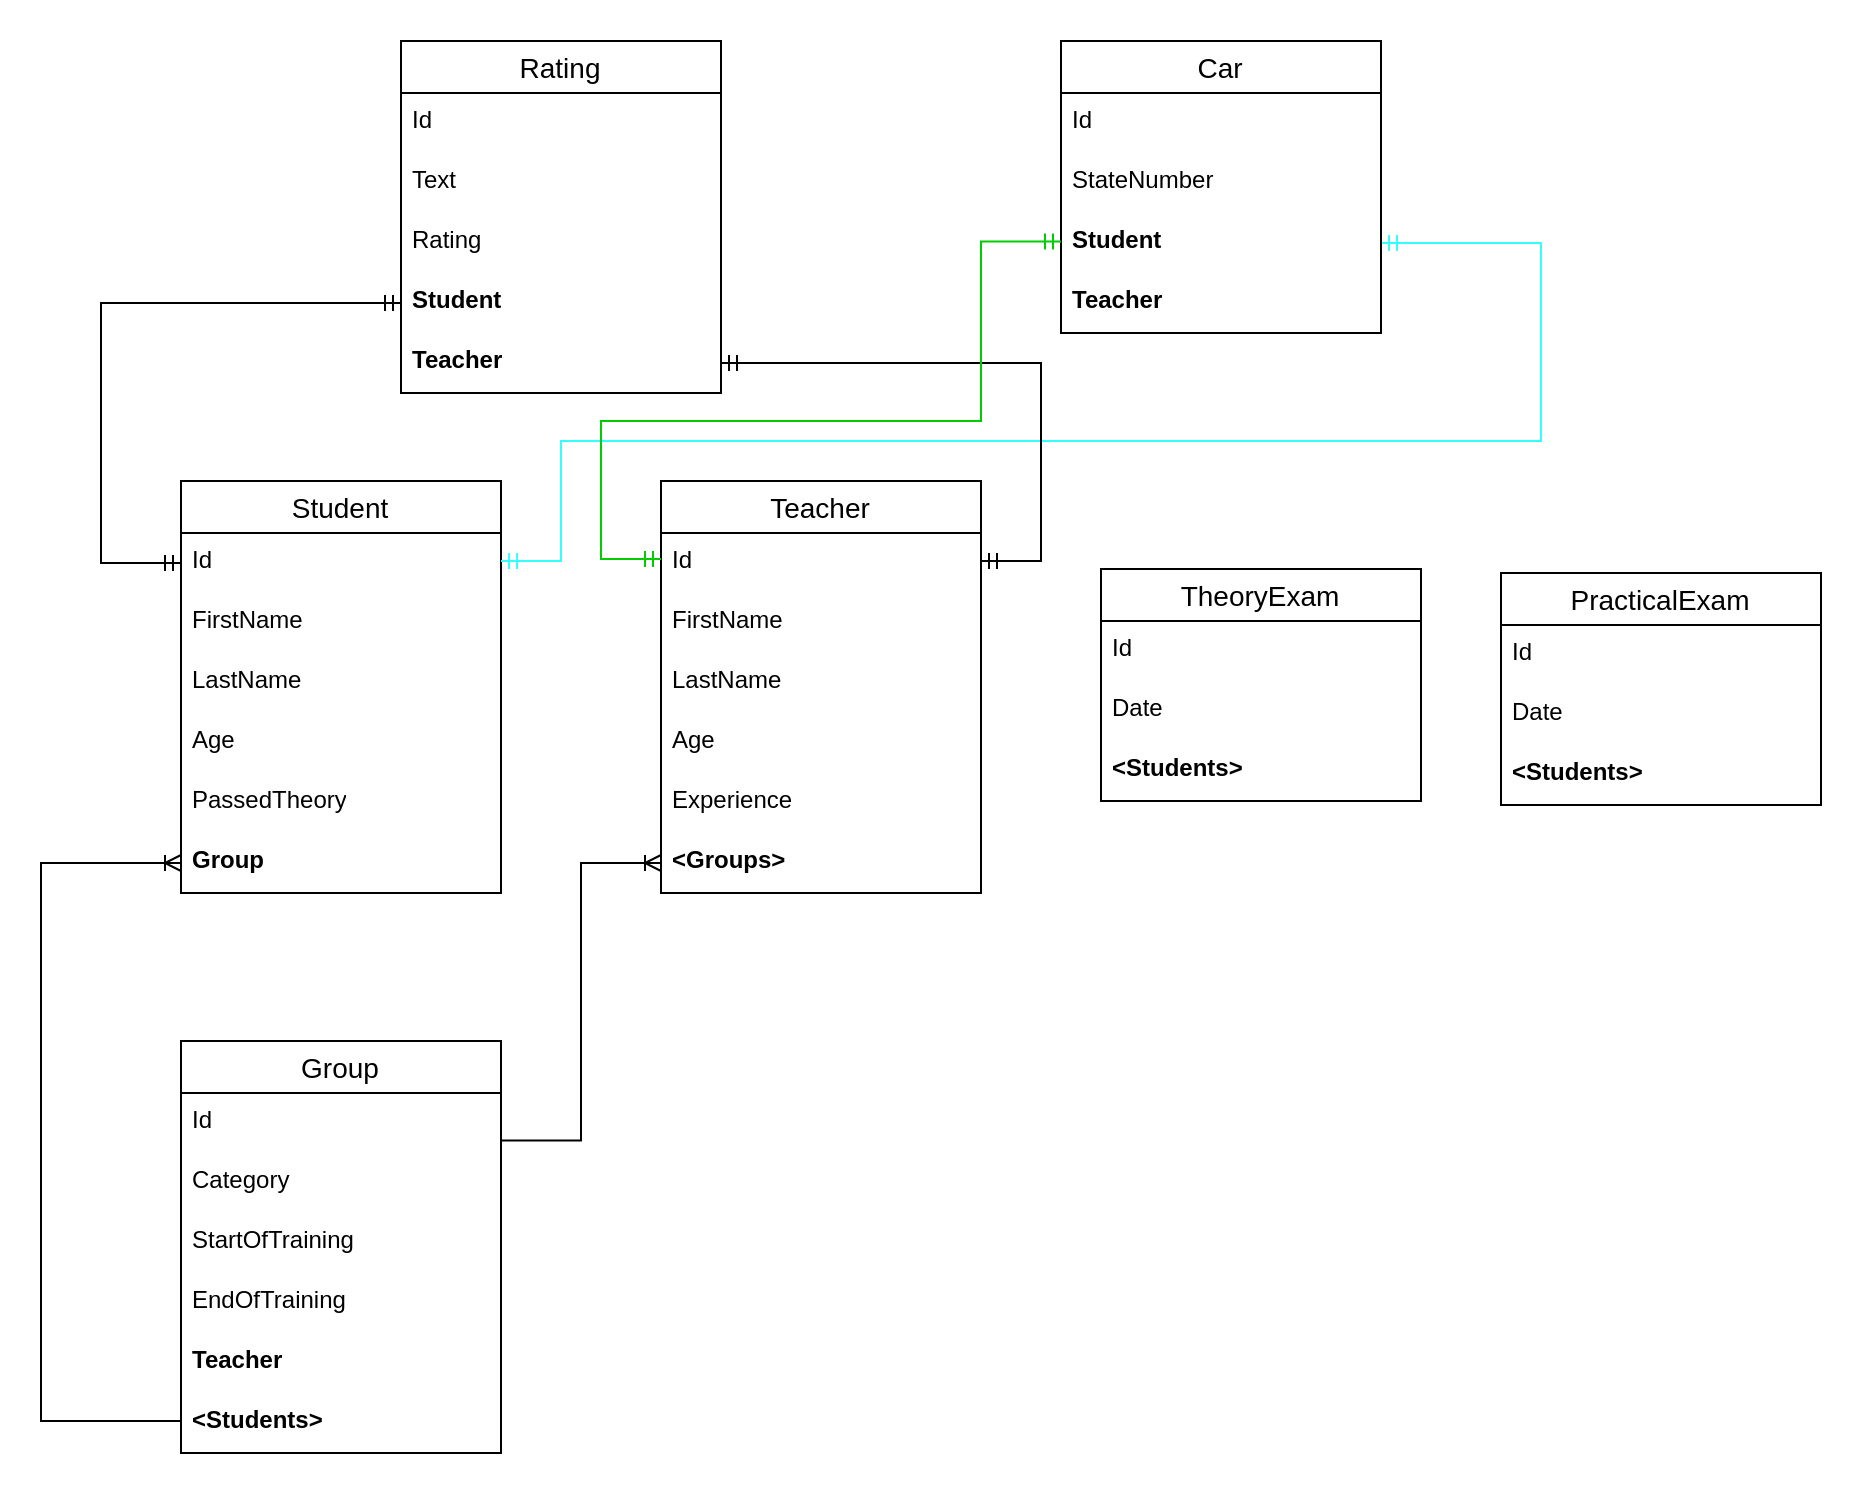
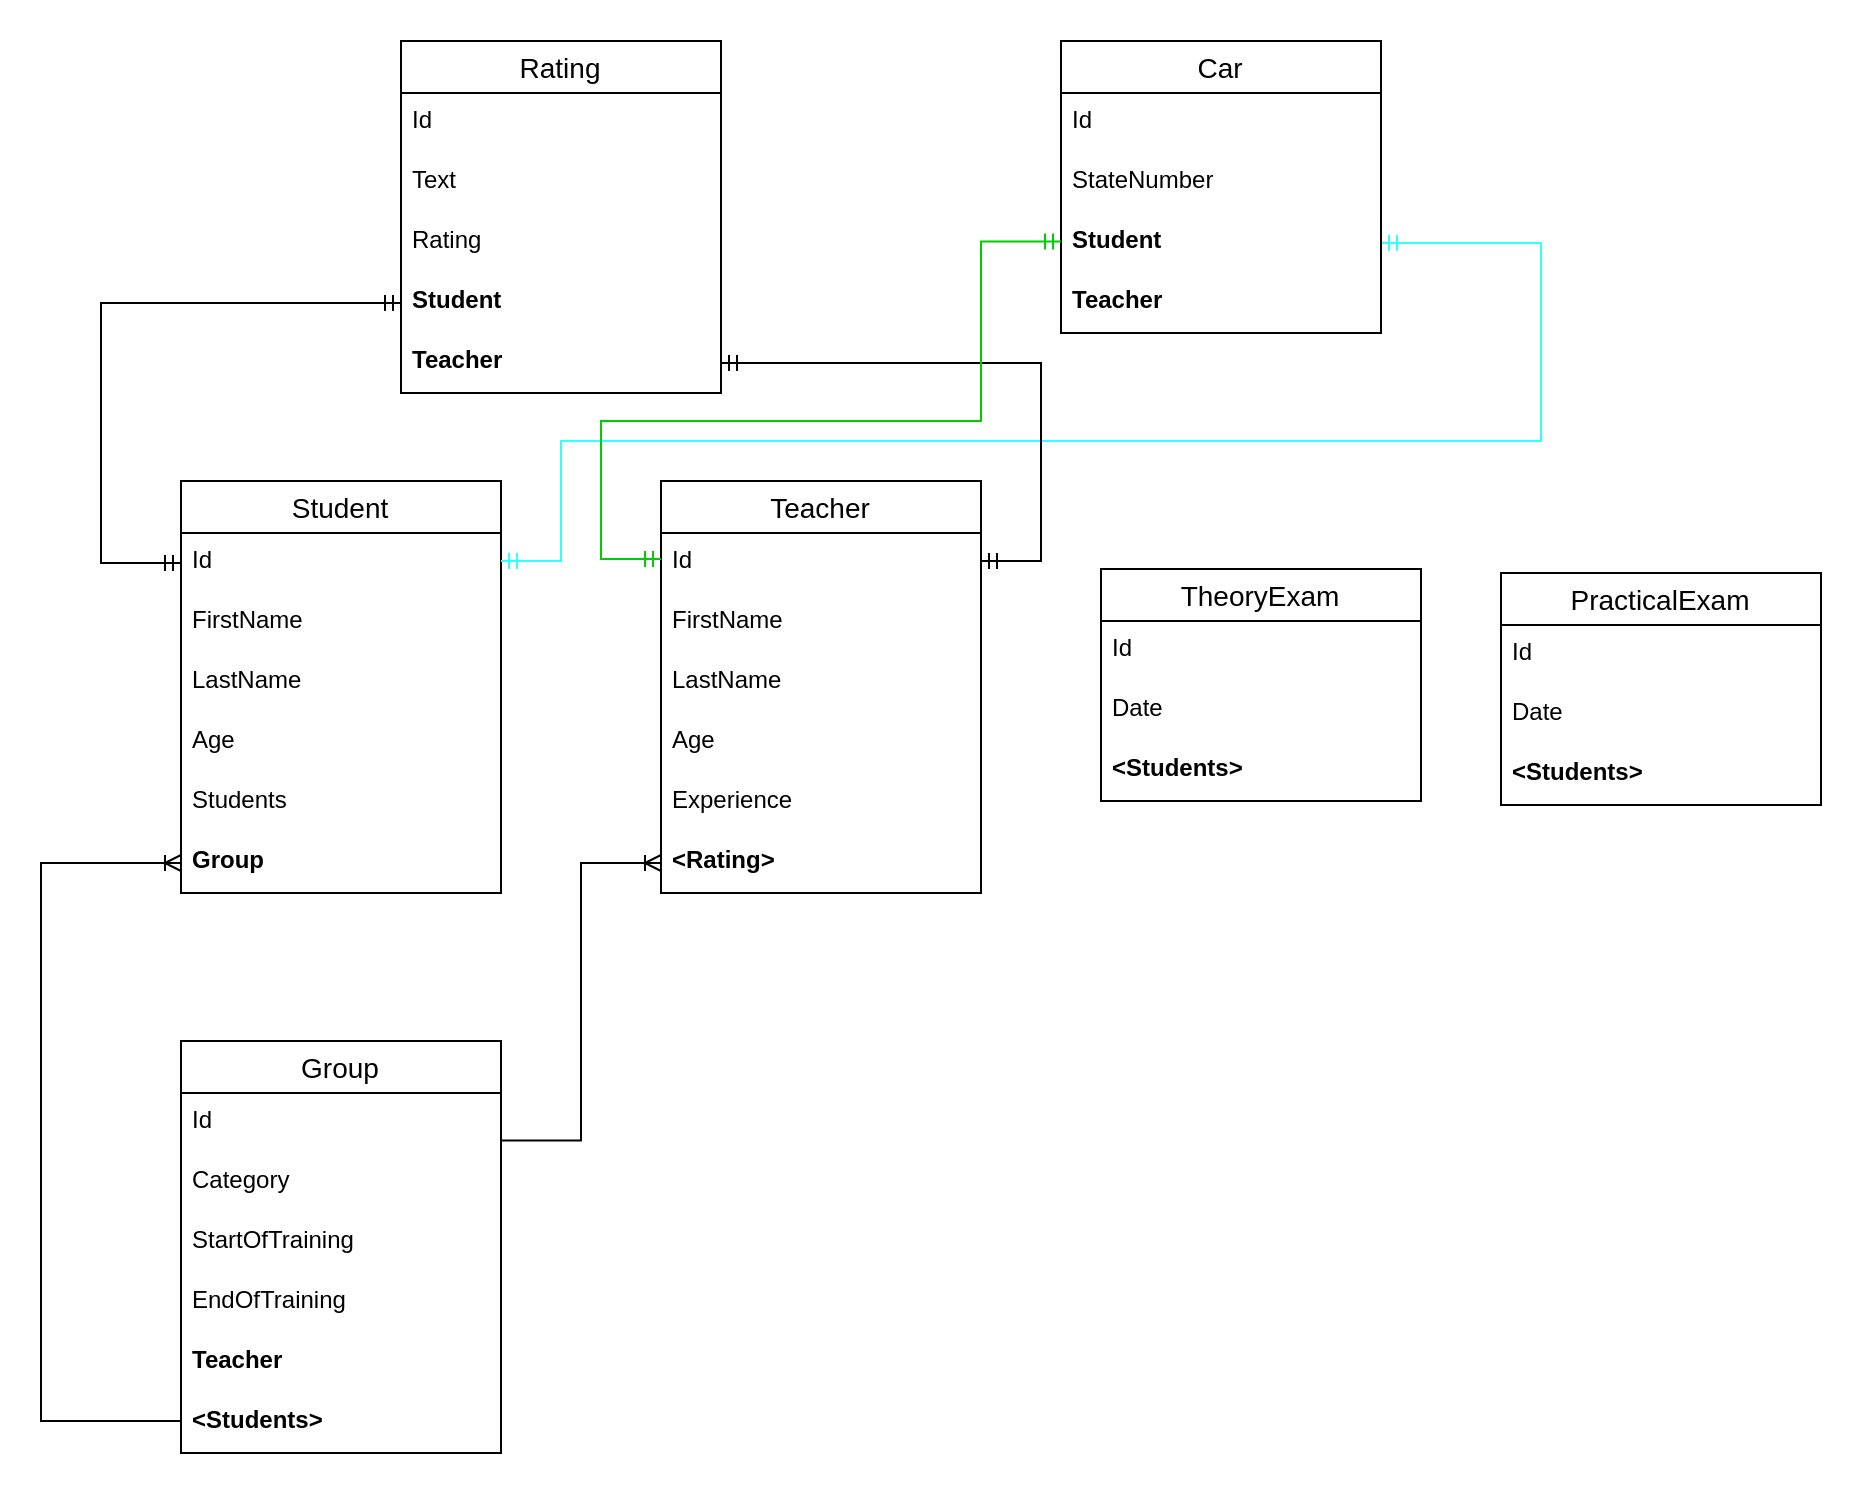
node "PassedTheory": label "PassedTheory" -> "Students"
node "<Groups>": label "<Groups>" -> "<Rating>"
